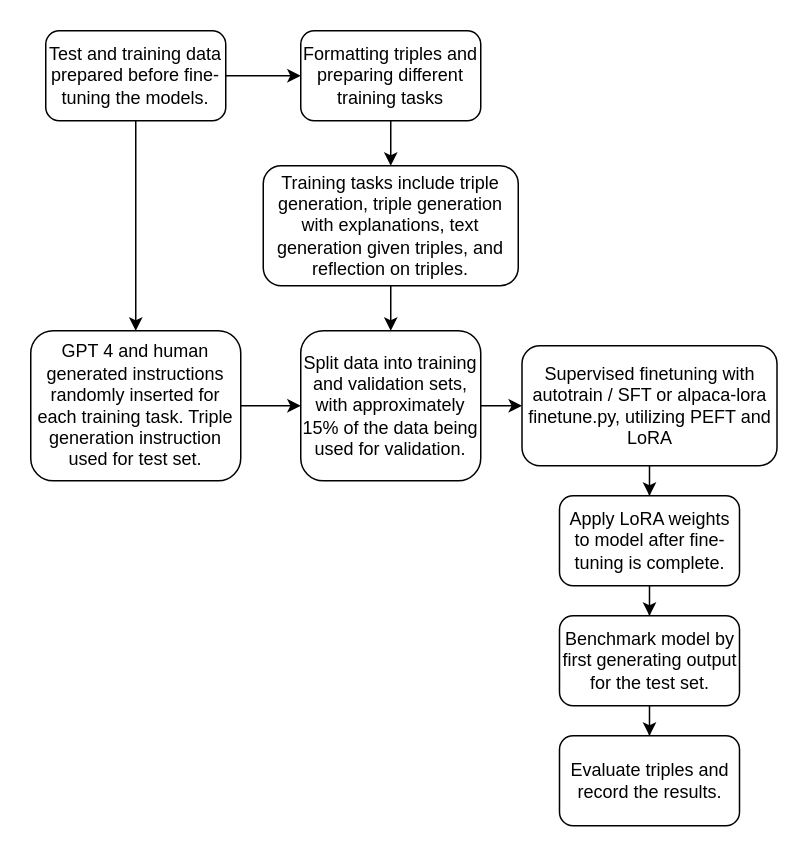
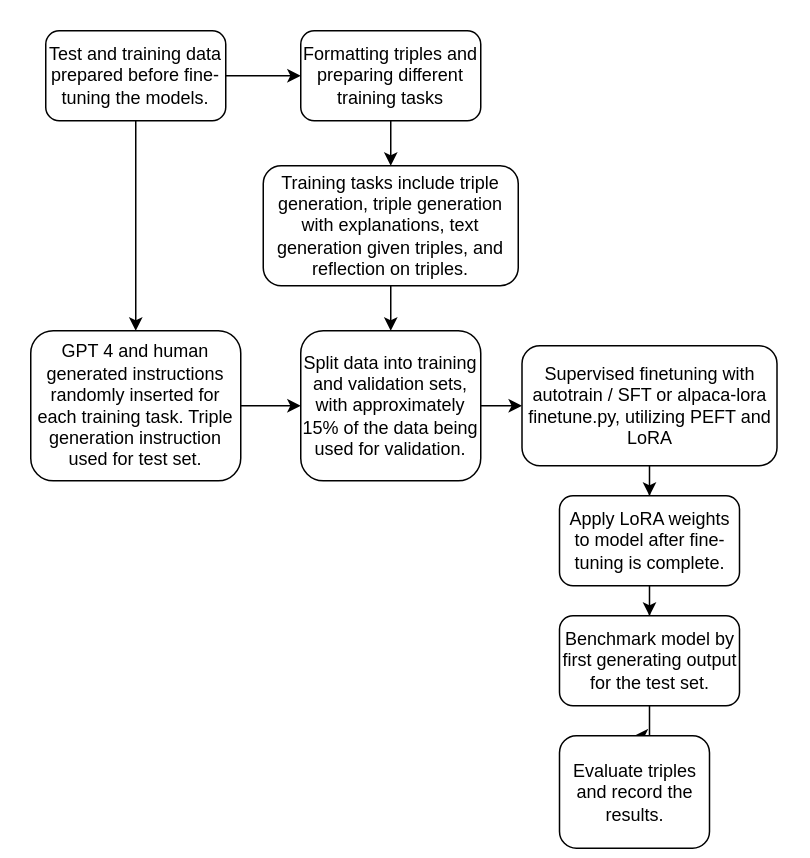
node "Evaluate triples and record the results.": size 180x90 -> 150x113
